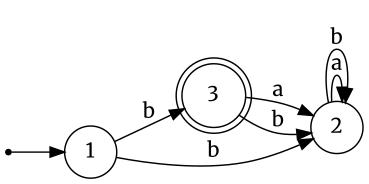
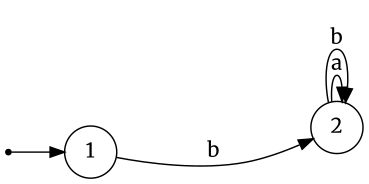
node "3": removed
